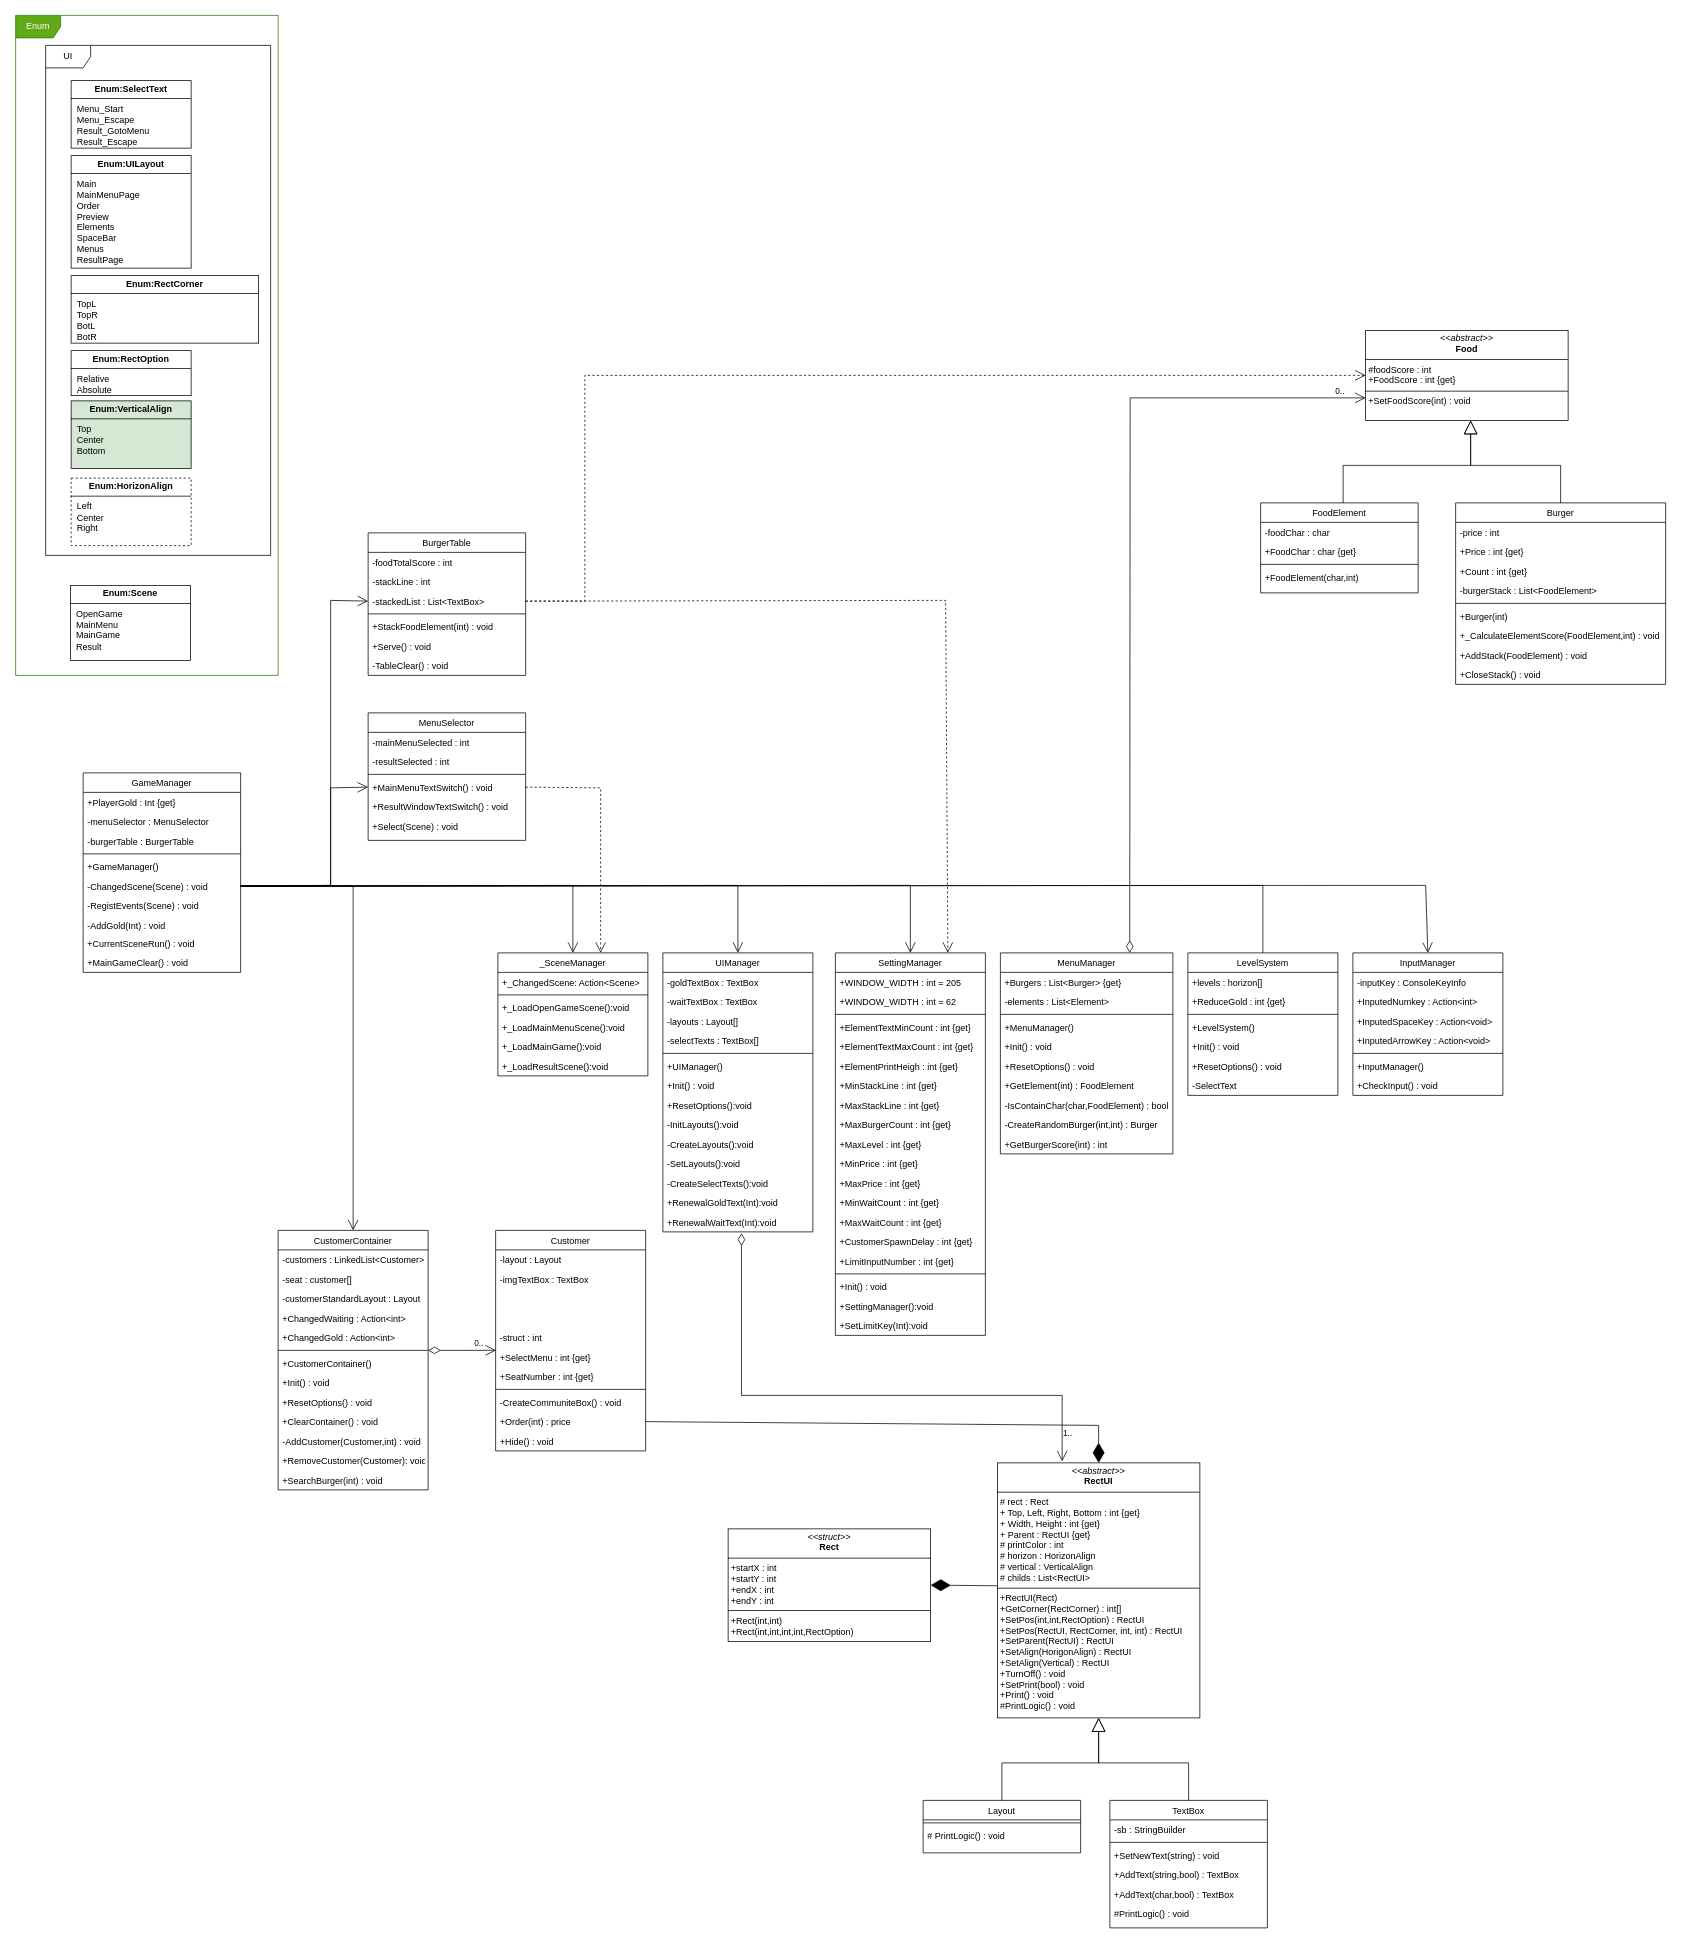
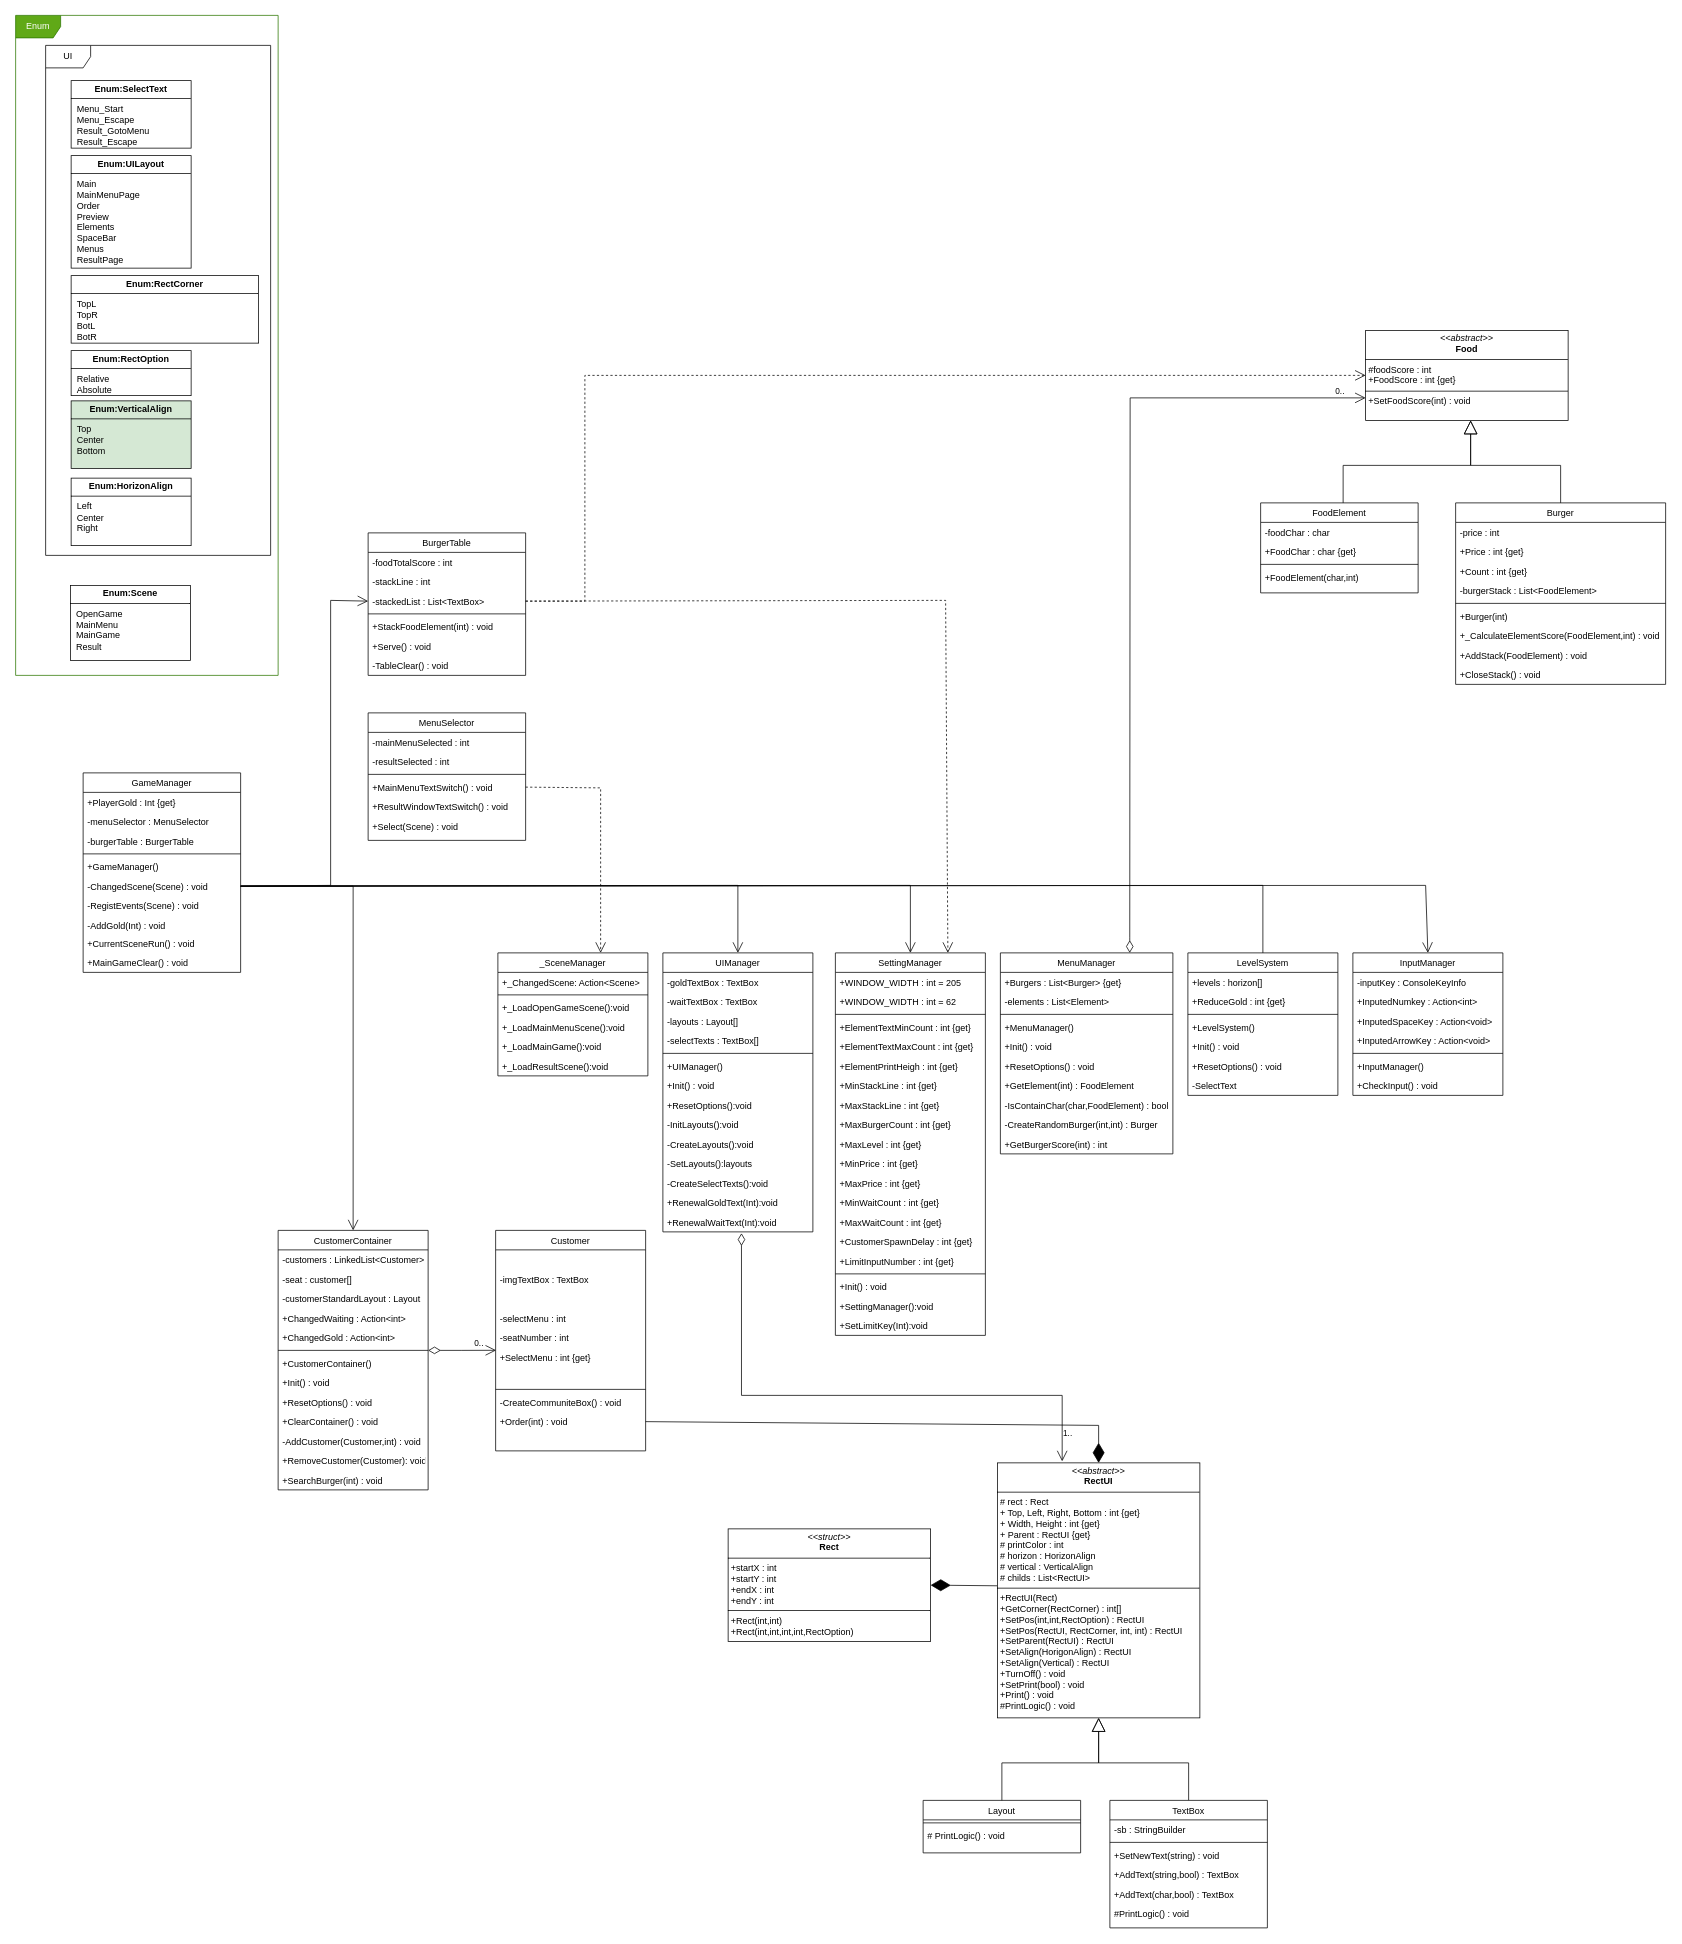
node "Enum:HorizonAlign Left Center Right": style dashed -> solid
edge "-ChangedScene(Scene) : void" -> "+MainMenuTextSwitch() : void": removed
edge "-ChangedScene(Scene) : void" -> "_SceneManager": removed
node "-SetLayouts():void": label "-SetLayouts():void" -> "-SetLayouts():layouts"
node "-layout : Layout": removed
node "-selectMenu : int": added
node "-struct : int": label "-struct : int" -> "-seatNumber : int"
node "+SeatNumber : int {get}": removed
node "+Order(int) : price": label "+Order(int) : price" -> "+Order(int) : void"
node "+Hide() : void": removed
